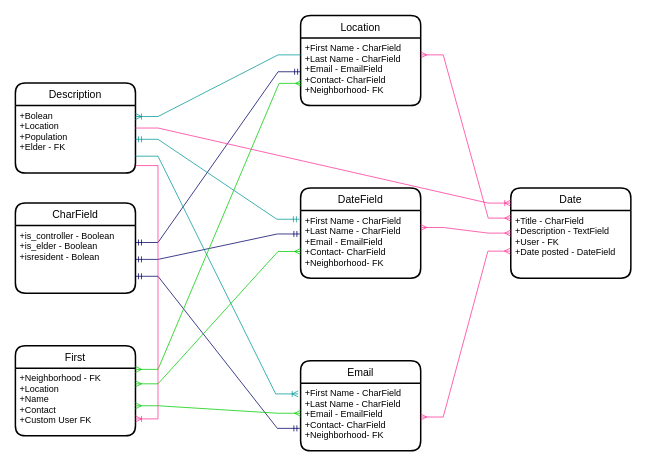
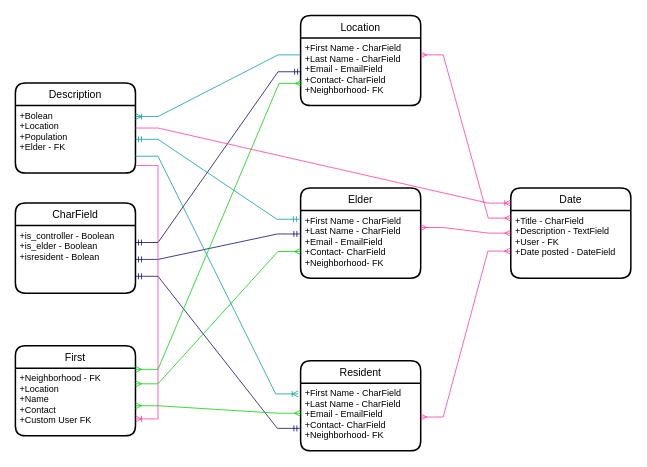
node "DateField": label "DateField" -> "Elder"
node "Email": label "Email" -> "Resident"
